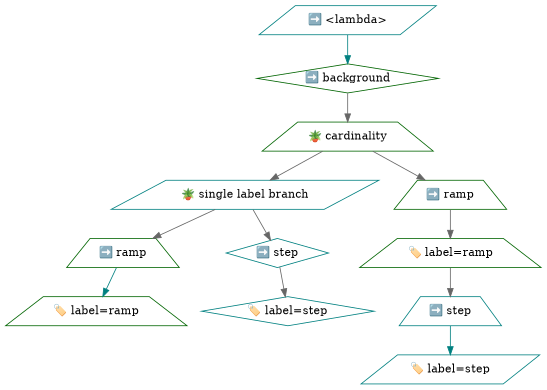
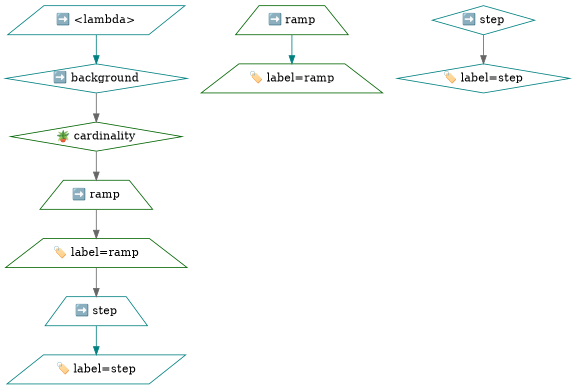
node "➡️ background": color darkgreen -> teal
node "🪴 cardinality": shape trapezium -> diamond
node "🪴 single label branch": removed
